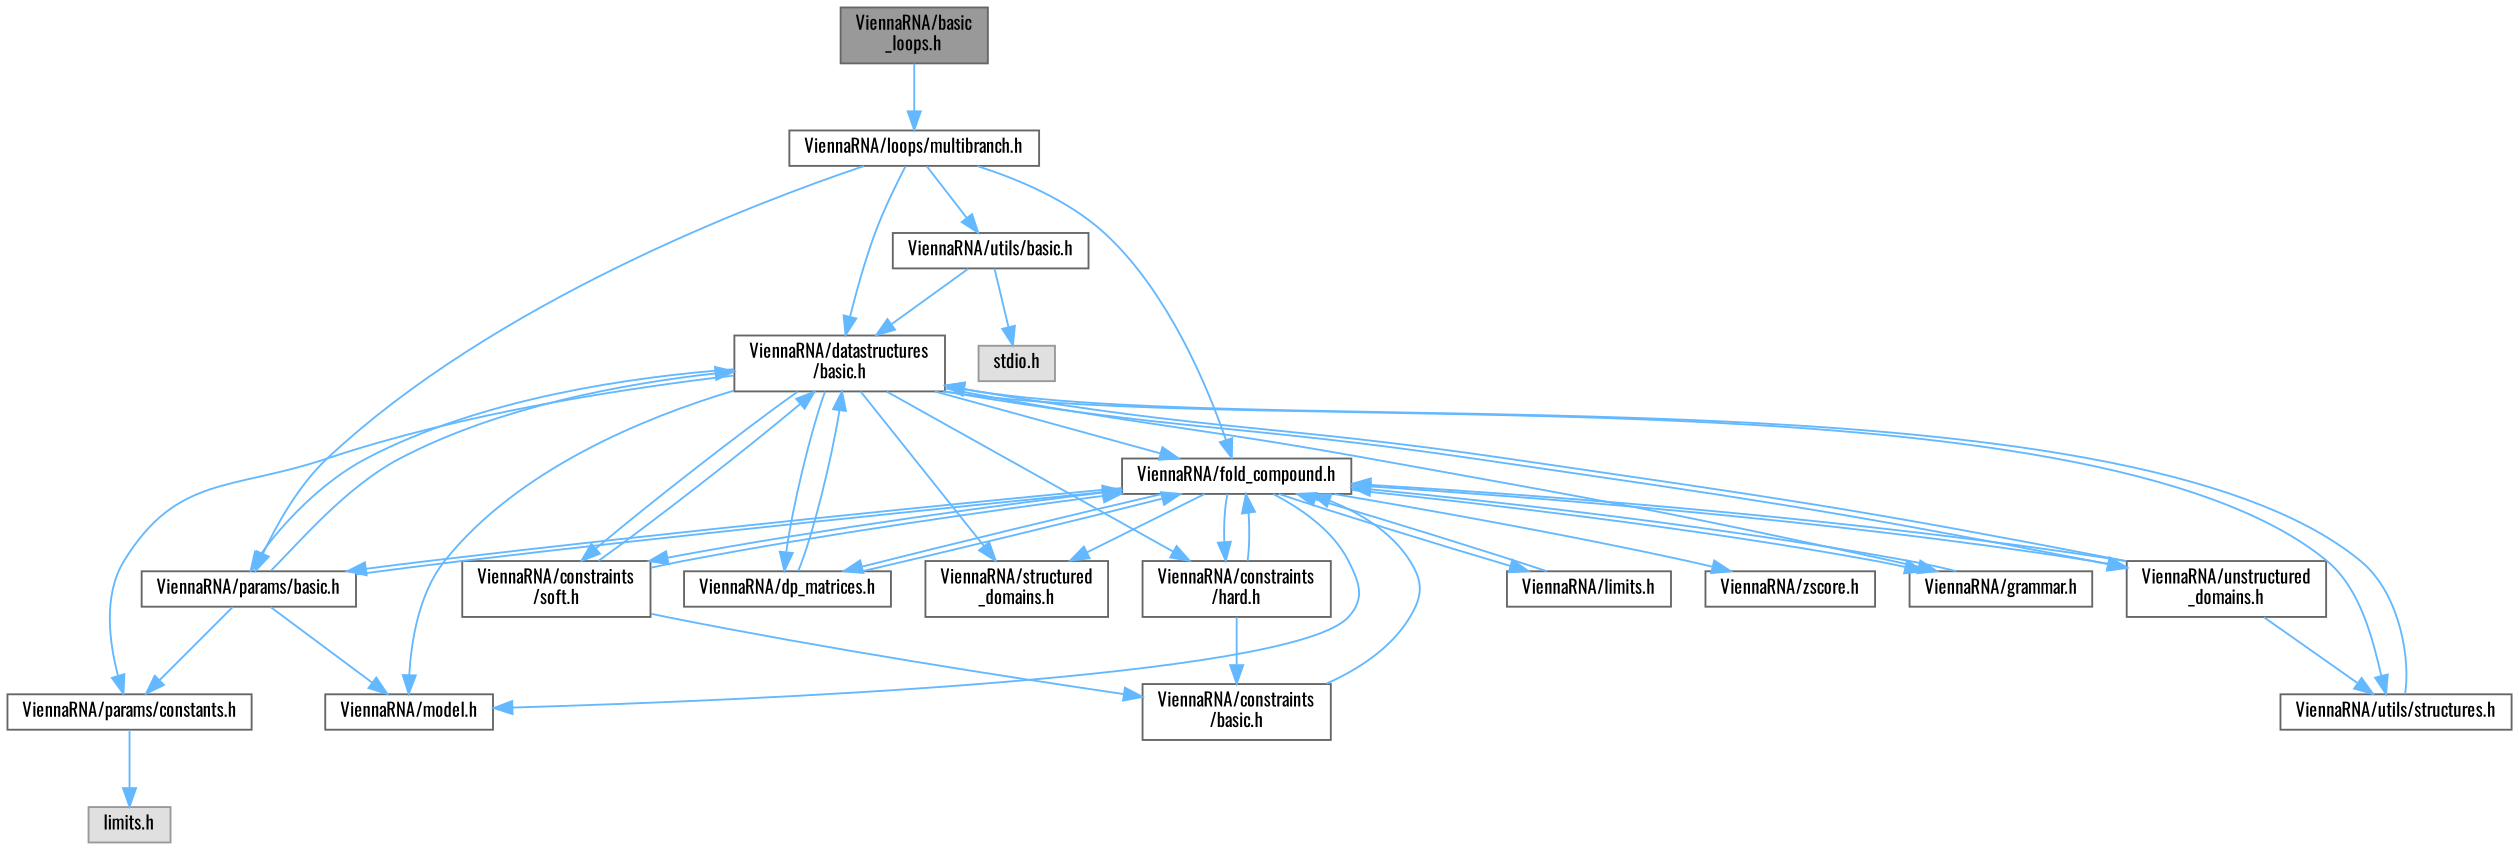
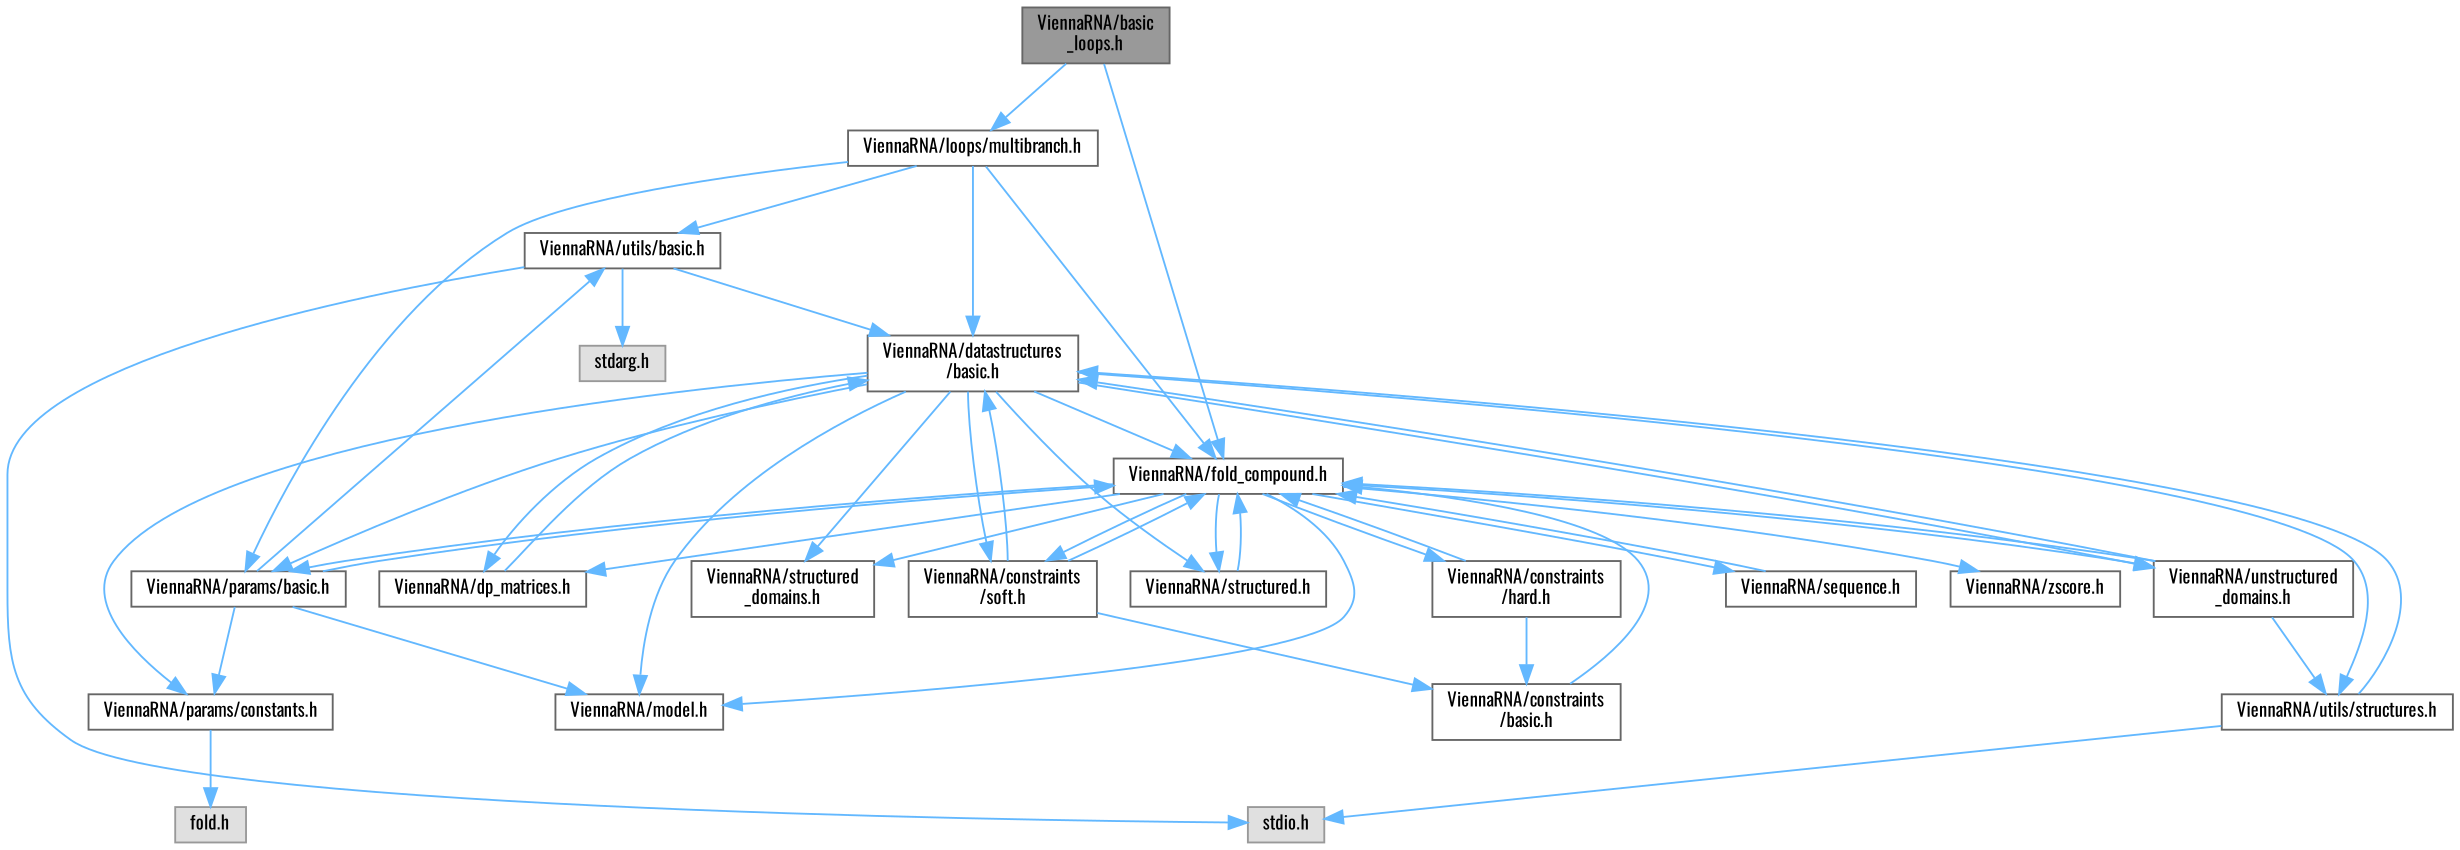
node "stdarg.h": added
edge "ViennaRNA/params/basic.h" -> "ViennaRNA/datastructures /basic.h": now "ViennaRNA/params/basic.h" -> "ViennaRNA/utils/basic.h"
edge "ViennaRNA/datastructures /basic.h" -> "ViennaRNA/constraints /hard.h": removed
edge "ViennaRNA/dp_matrices.h" -> "ViennaRNA/fold_compound.h": now "ViennaRNA/basic _loops.h" -> "ViennaRNA/fold_compound.h"
node "ViennaRNA/limits.h": label "ViennaRNA/limits.h" -> "ViennaRNA/sequence.h"
node "ViennaRNA/grammar.h": label "ViennaRNA/grammar.h" -> "ViennaRNA/structured.h"
edge "ViennaRNA/utils/structures.h" -> "stdio.h": added
node "limits.h": label "limits.h" -> "fold.h"
